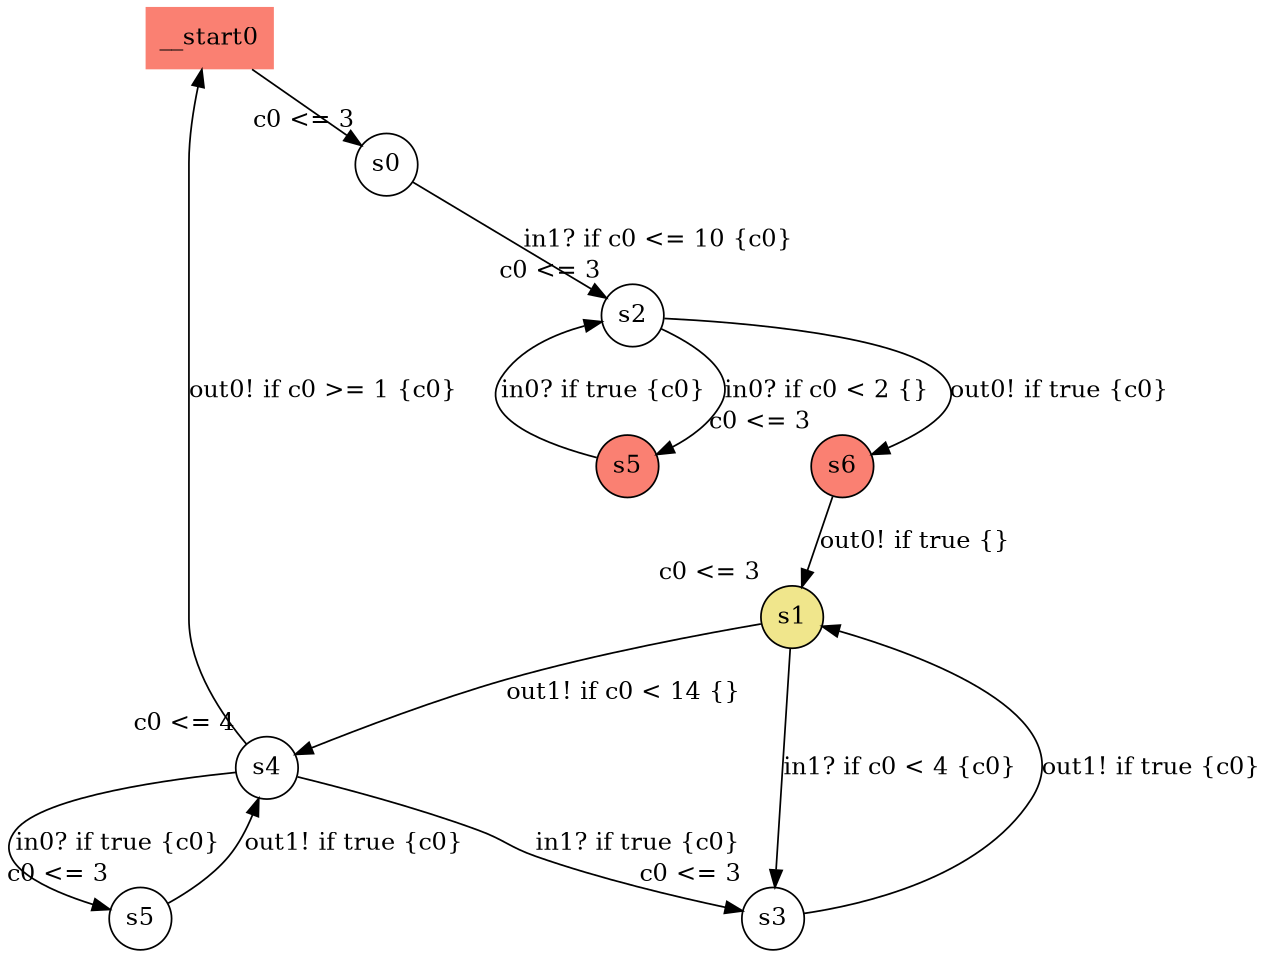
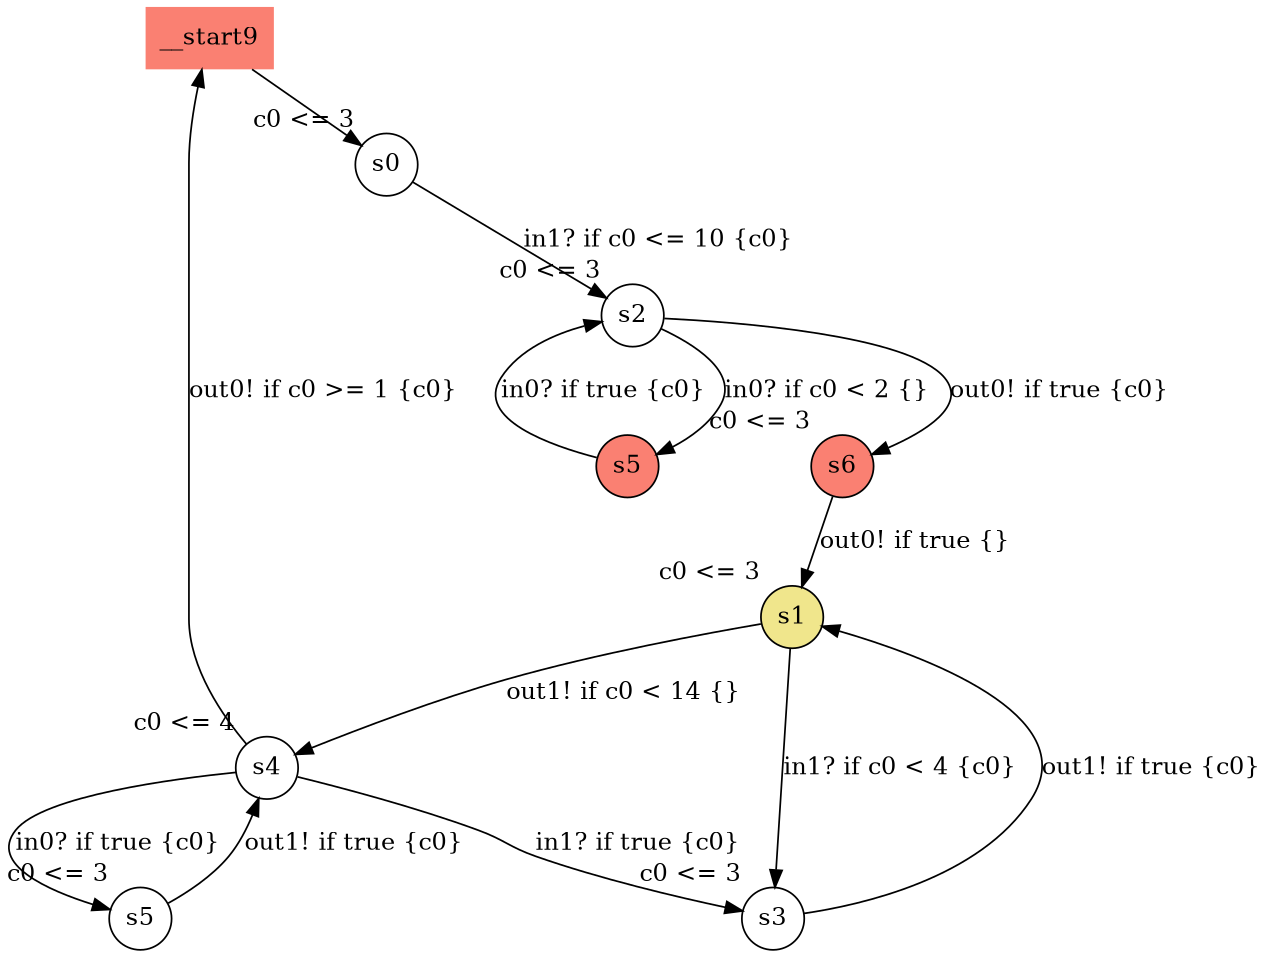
node "__start0": label "__start0" -> "__start9"
